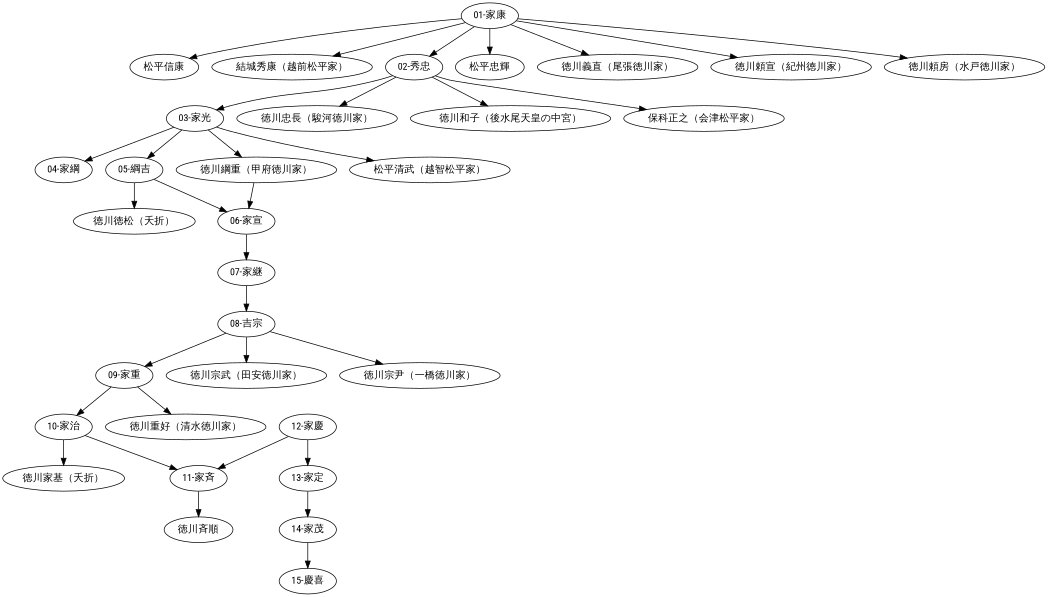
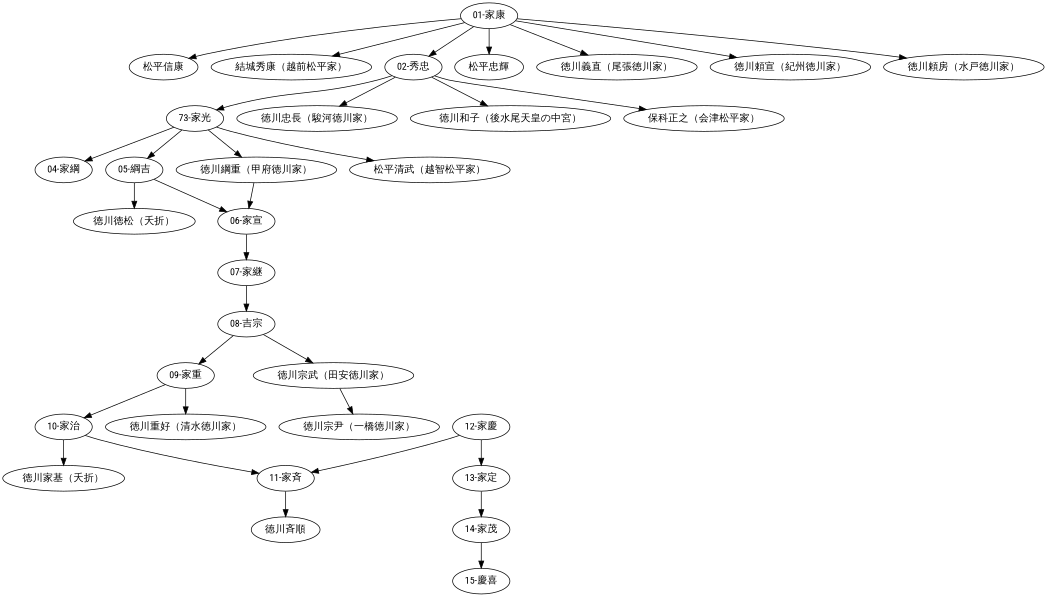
node "03-家光": label "03-家光" -> "73-家光"
edge "08-吉宗" -> "徳川宗尹（一橋徳川家）": now "徳川宗武（田安徳川家）" -> "徳川宗尹（一橋徳川家）"
